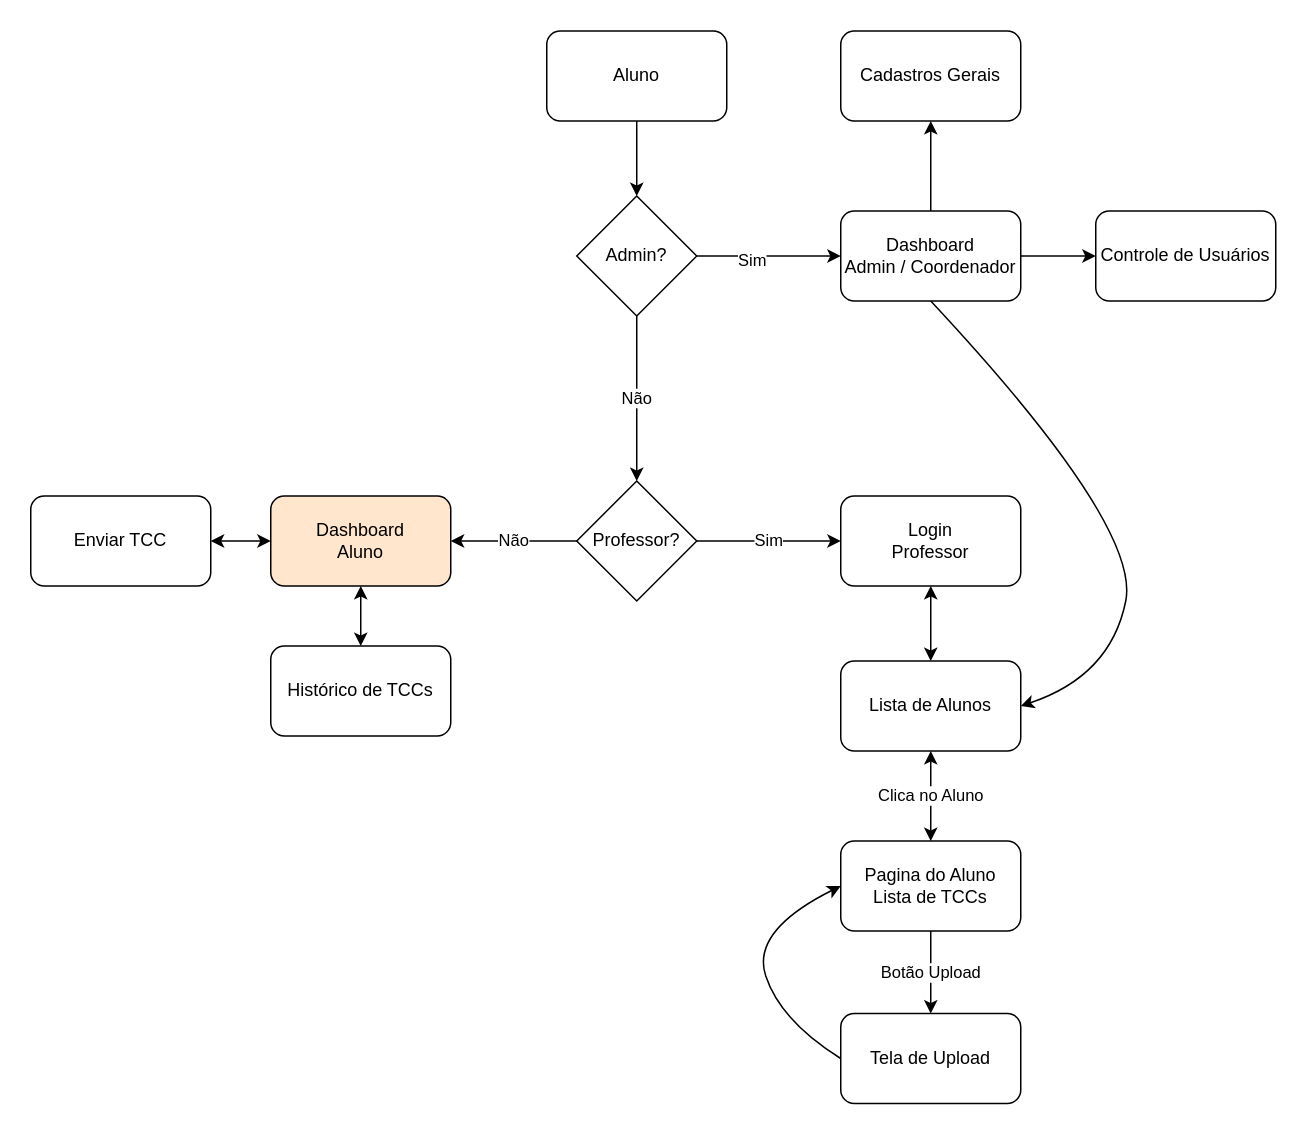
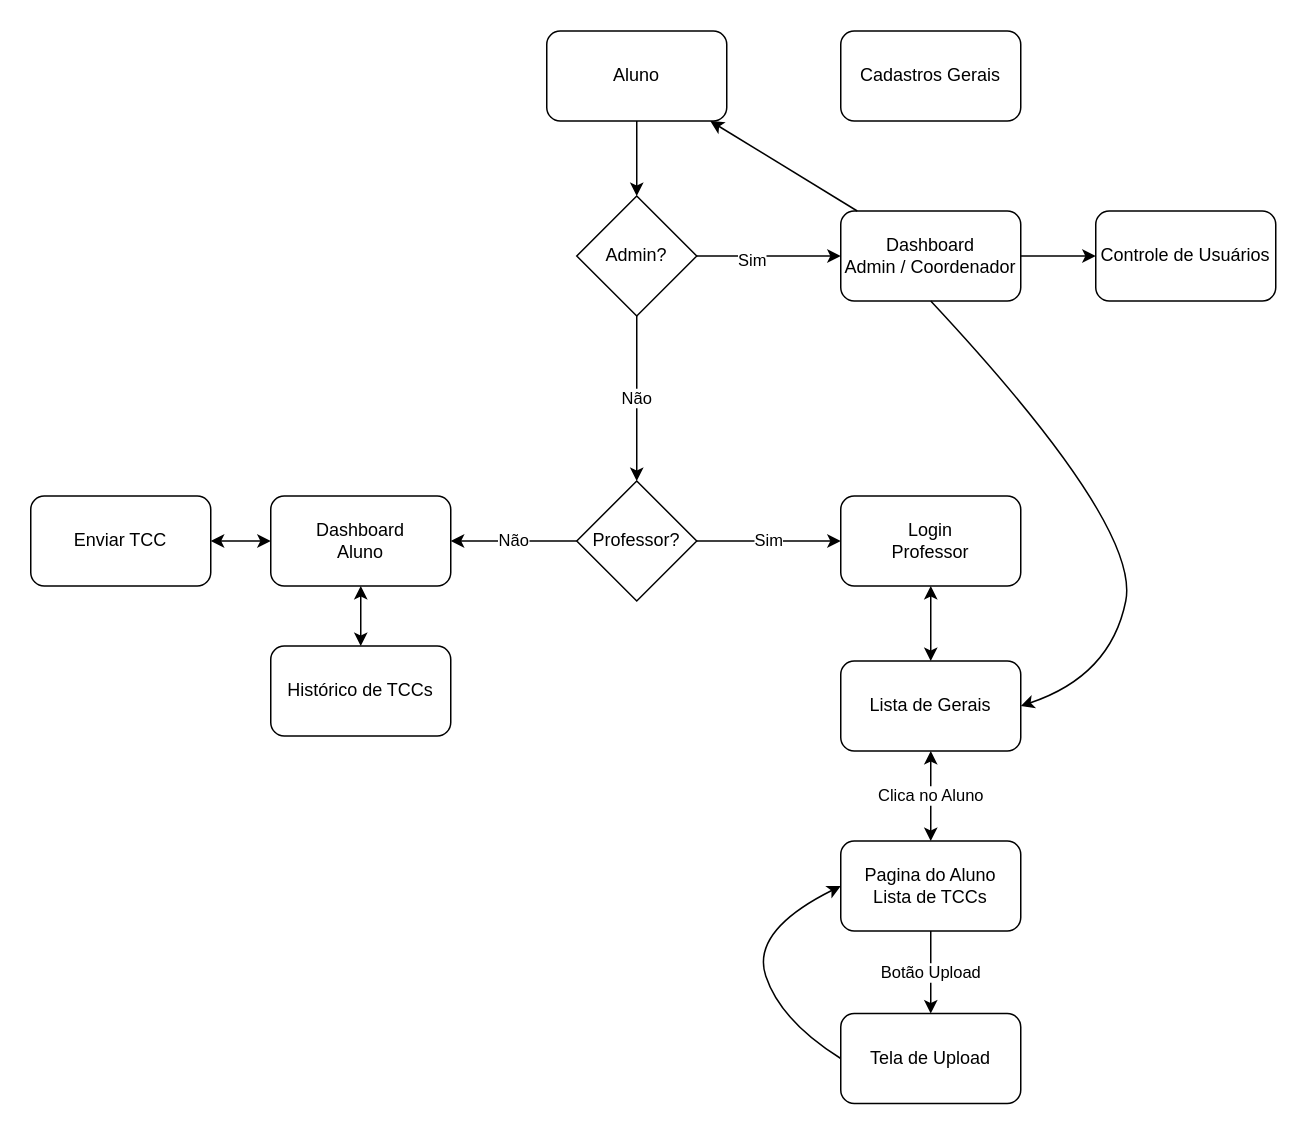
edge "Dashboard Admin / Coordenador" -> "Cadastros Gerais": now "Dashboard Admin / Coordenador" -> "Aluno"
node "Dashboard Aluno": fillcolor #ffe6cc -> #ffffff
node "Lista de Alunos": label "Lista de Alunos" -> "Lista de Gerais"
